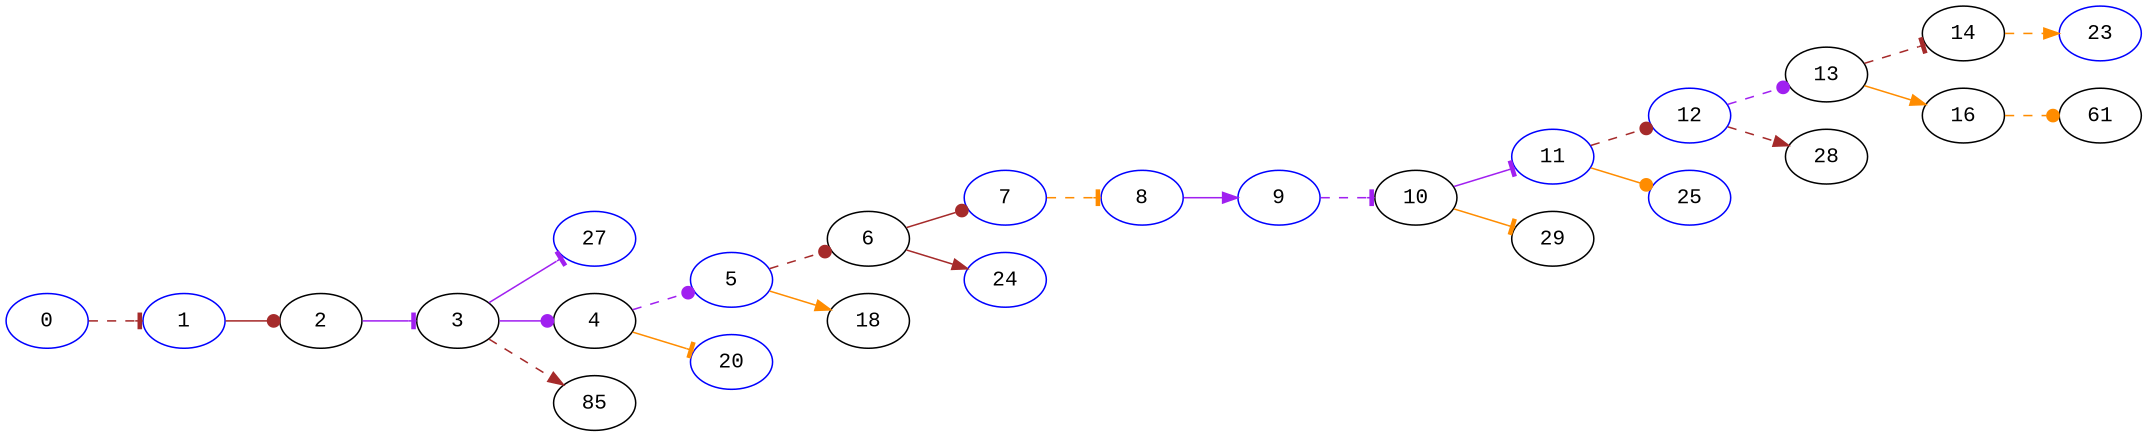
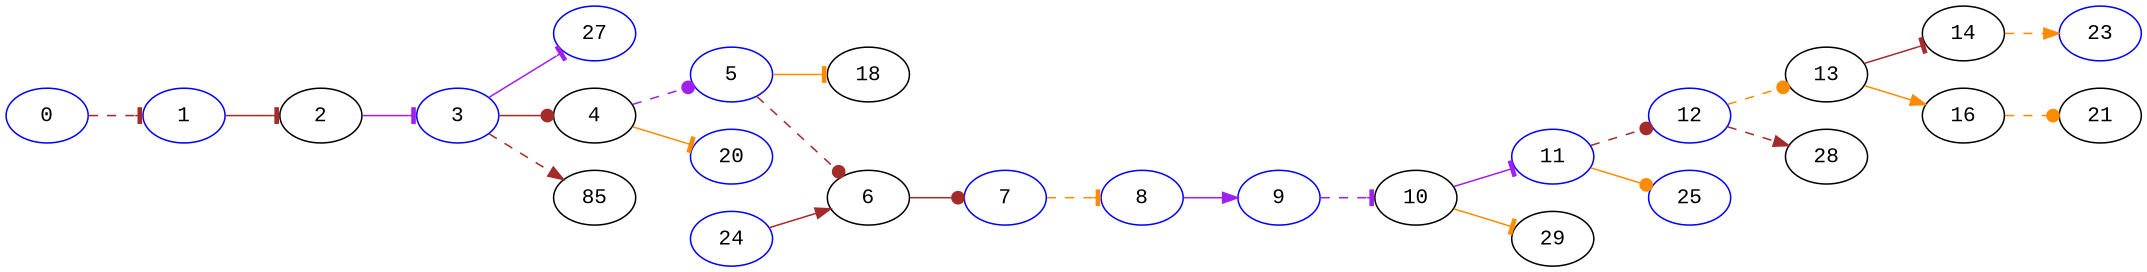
edge "13" -> "14": style dashed -> solid
edge "12" -> "13": color purple -> darkorange
node "61": label "61" -> "21"
edge "6" -> "24": reversed
edge "5" -> "18": arrowhead normal -> tee
edge "1" -> "2": arrowhead dot -> tee
node "3": color black -> blue
edge "3" -> "4": color purple -> brown
